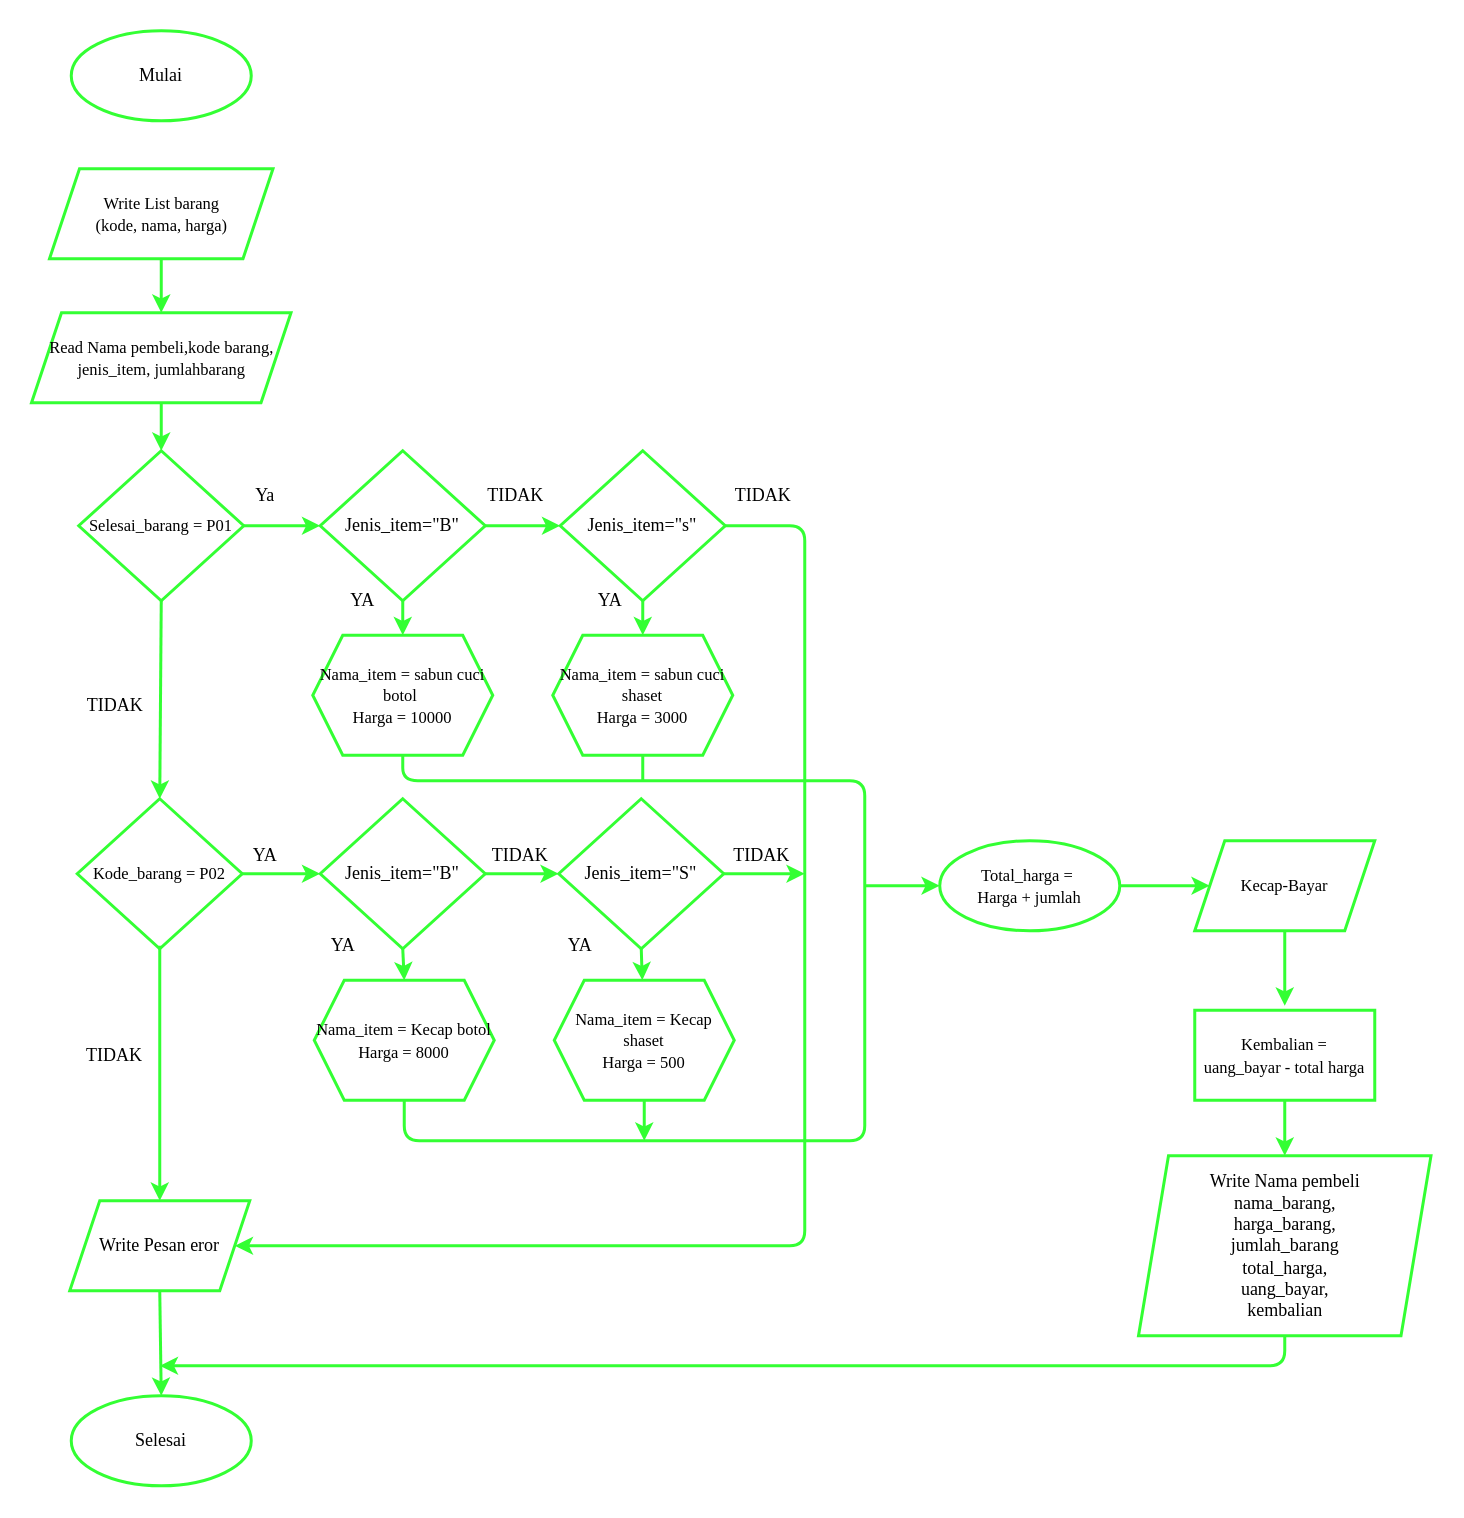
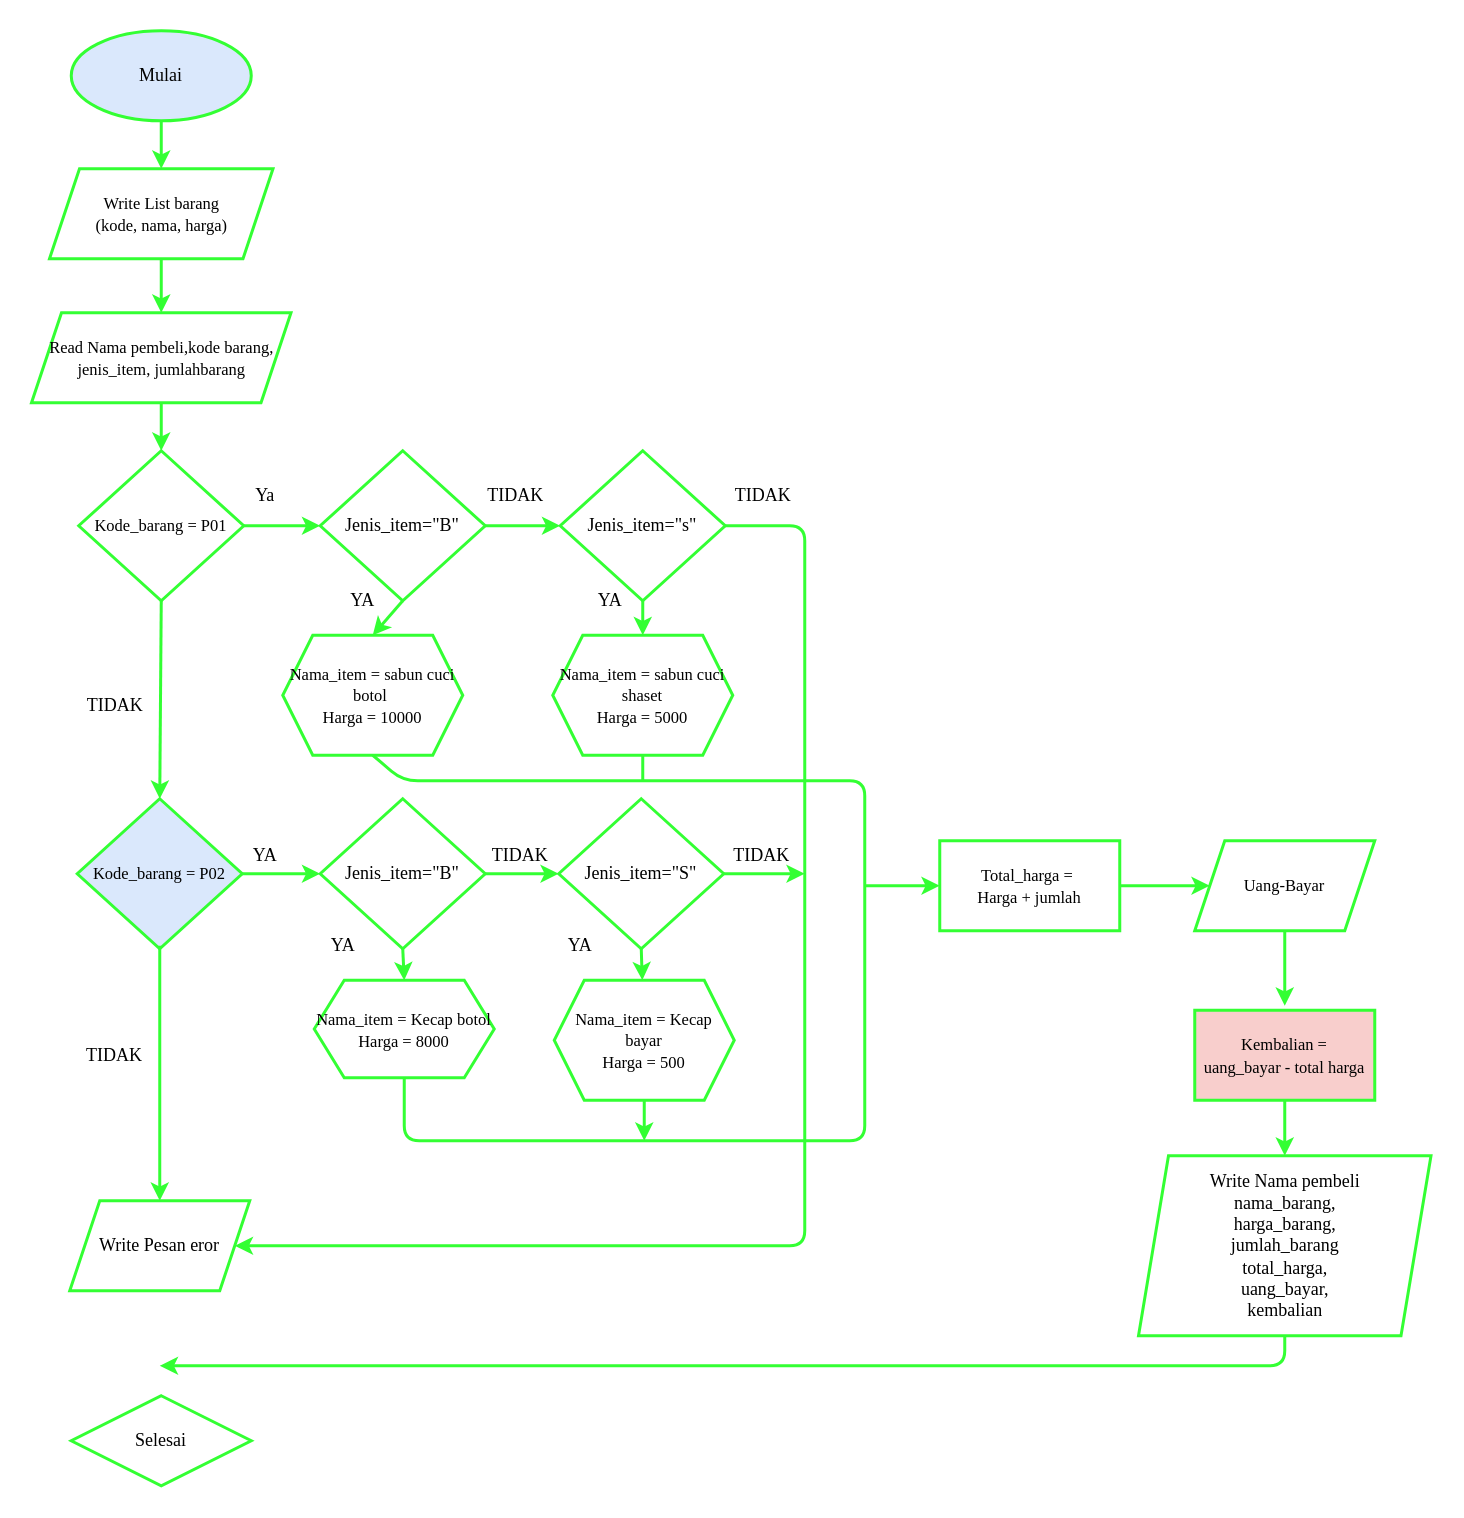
node "Mulai": fillcolor #ffffff -> #dae8fc
edge "Mulai" -> "Write List barang (kode, nama, harga)": added
node "Selesai_barang = P01": label "Selesai_barang = P01" -> "Kode_barang = P01"
node "Nama_item = sabun cuci botol Harga = 10000": moved (403, 695) -> (373, 695)
node "Nama_item = sabun cuci shasetHarga = 3000": label "Nama_item = sabun cuci shasetHarga = 3000" -> "Nama_item = sabun cuci shasetHarga = 5000"
node "Kode_barang = P02": fillcolor #ffffff -> #dae8fc
node "Total_harga = Harga + jumlah": shape ellipse -> rectangle
node "Kecap-Bayar": label "Kecap-Bayar" -> "Uang-Bayar"
node "Nama_item = Kecap botol Harga = 8000": size 180x120 -> 180x98
node "Nama_item = Kecap shasetHarga = 500": label "Nama_item = Kecap shasetHarga = 500" -> "Nama_item = Kecap bayarHarga = 500"
node "Kembalian = uang_bayar - total harga": fillcolor #ffffff -> #f8cecc
edge "Write Pesan eror" -> "Selesai": removed
node "Selesai": shape ellipse -> diamond
